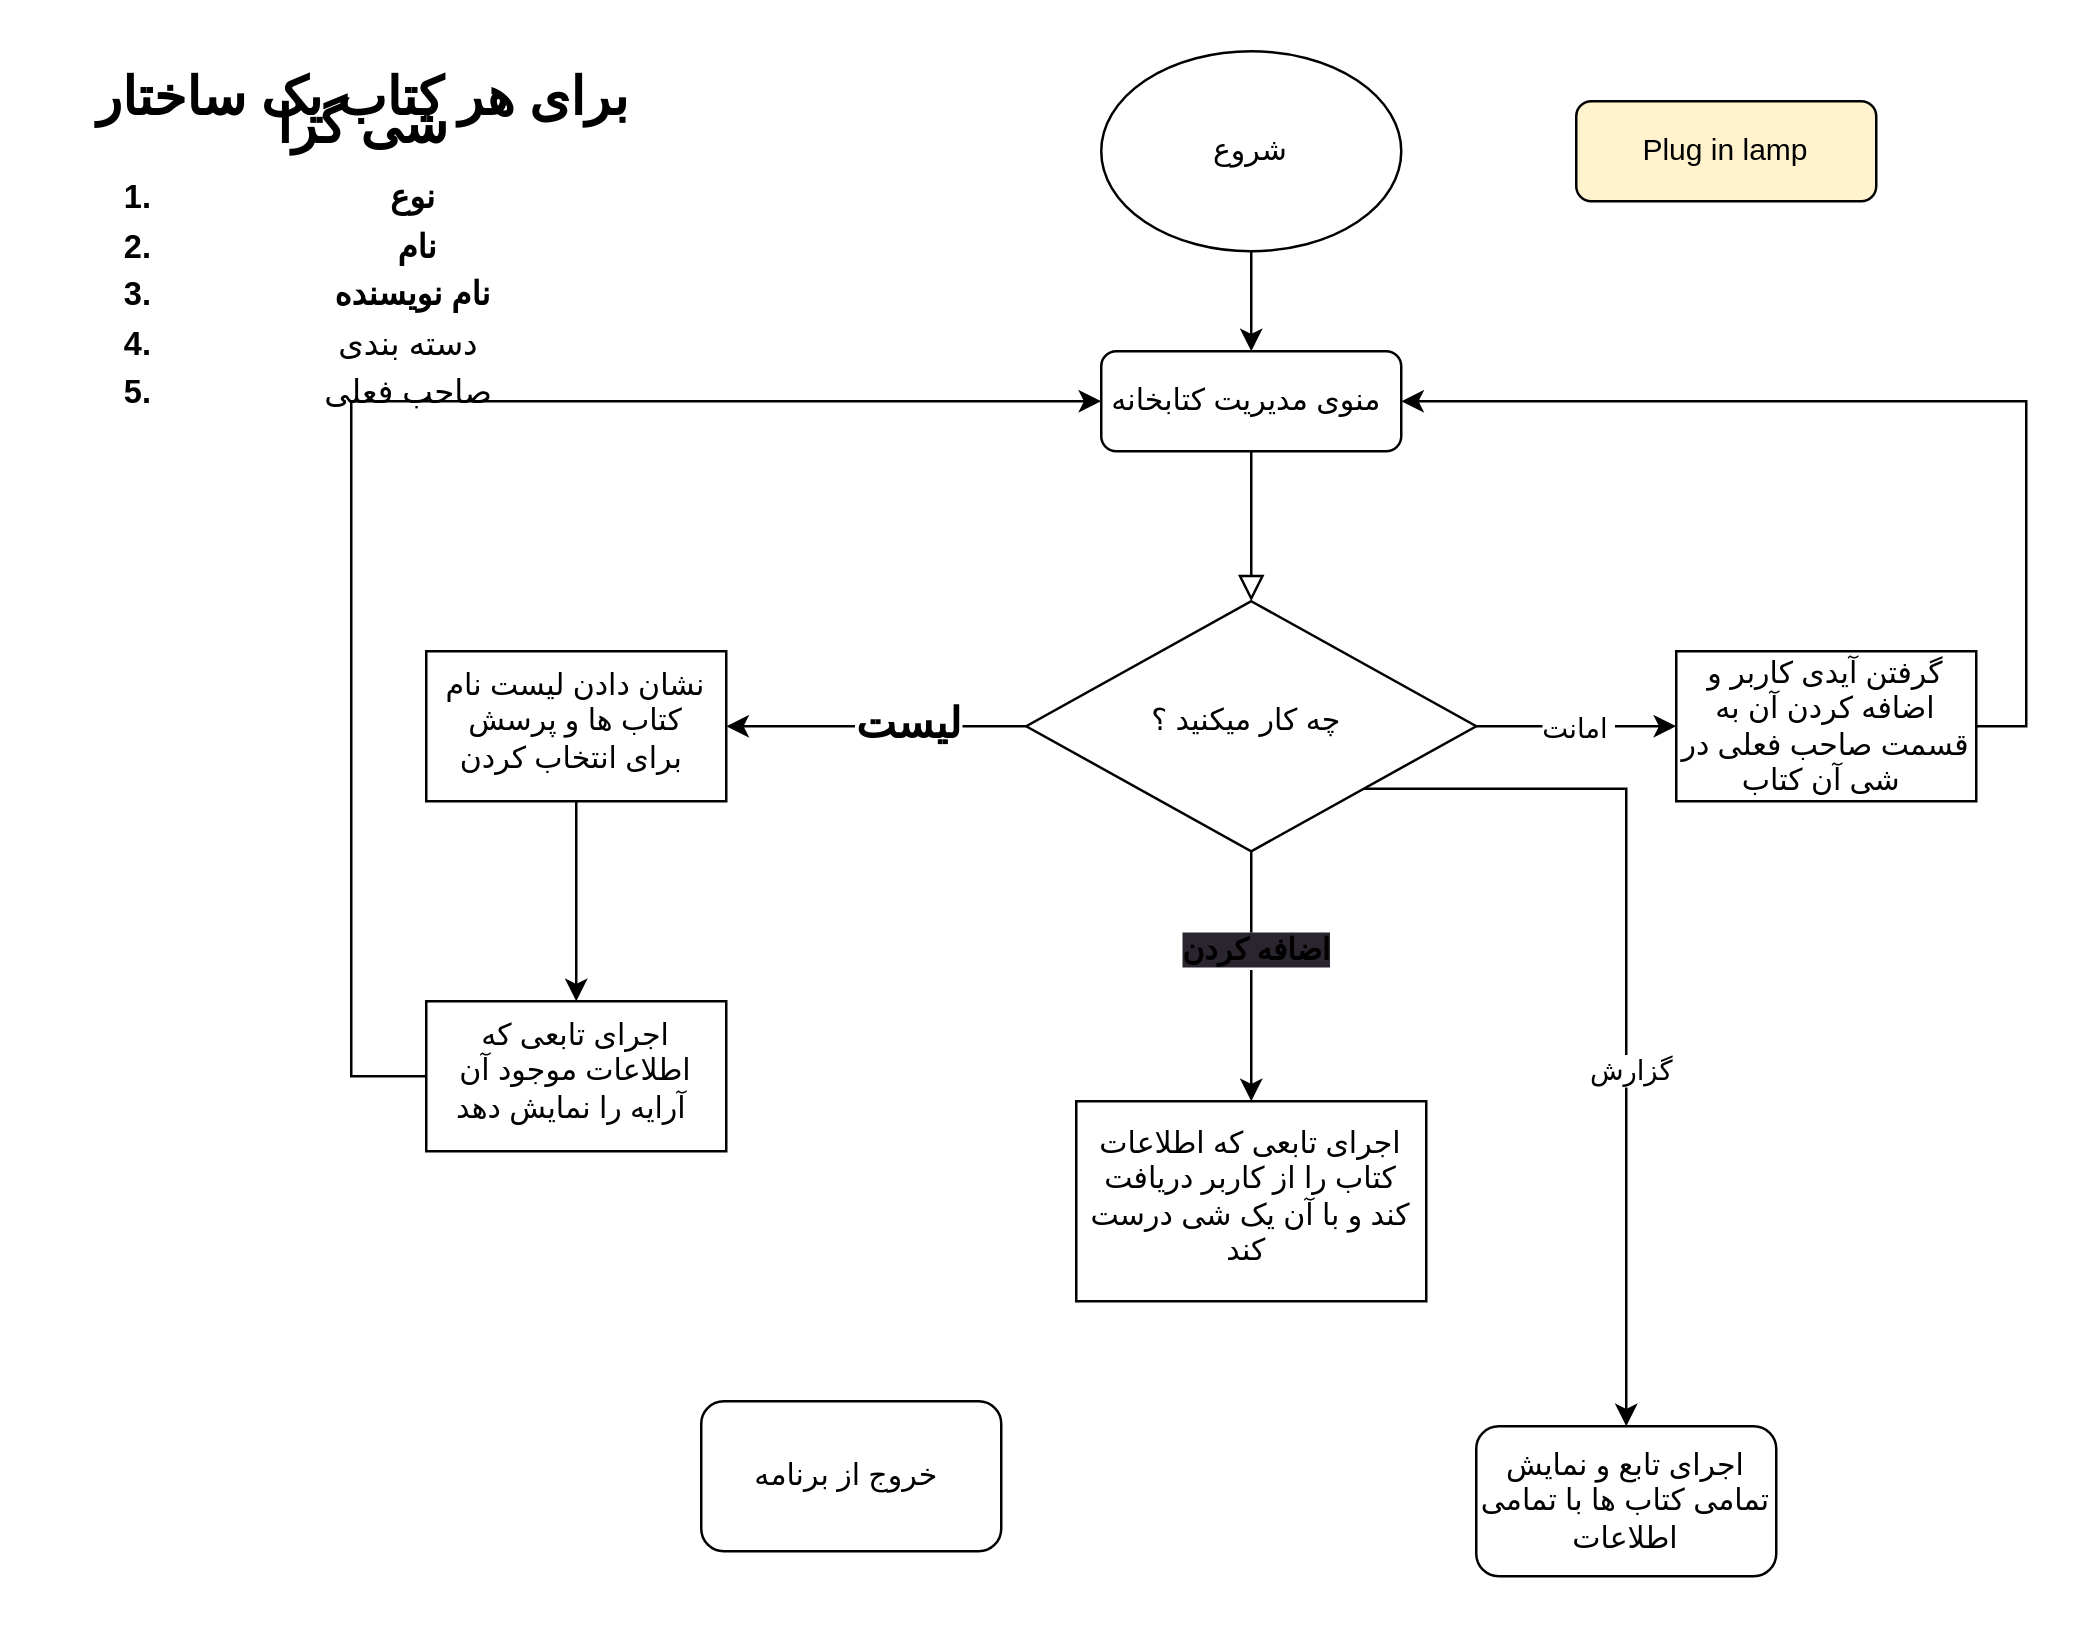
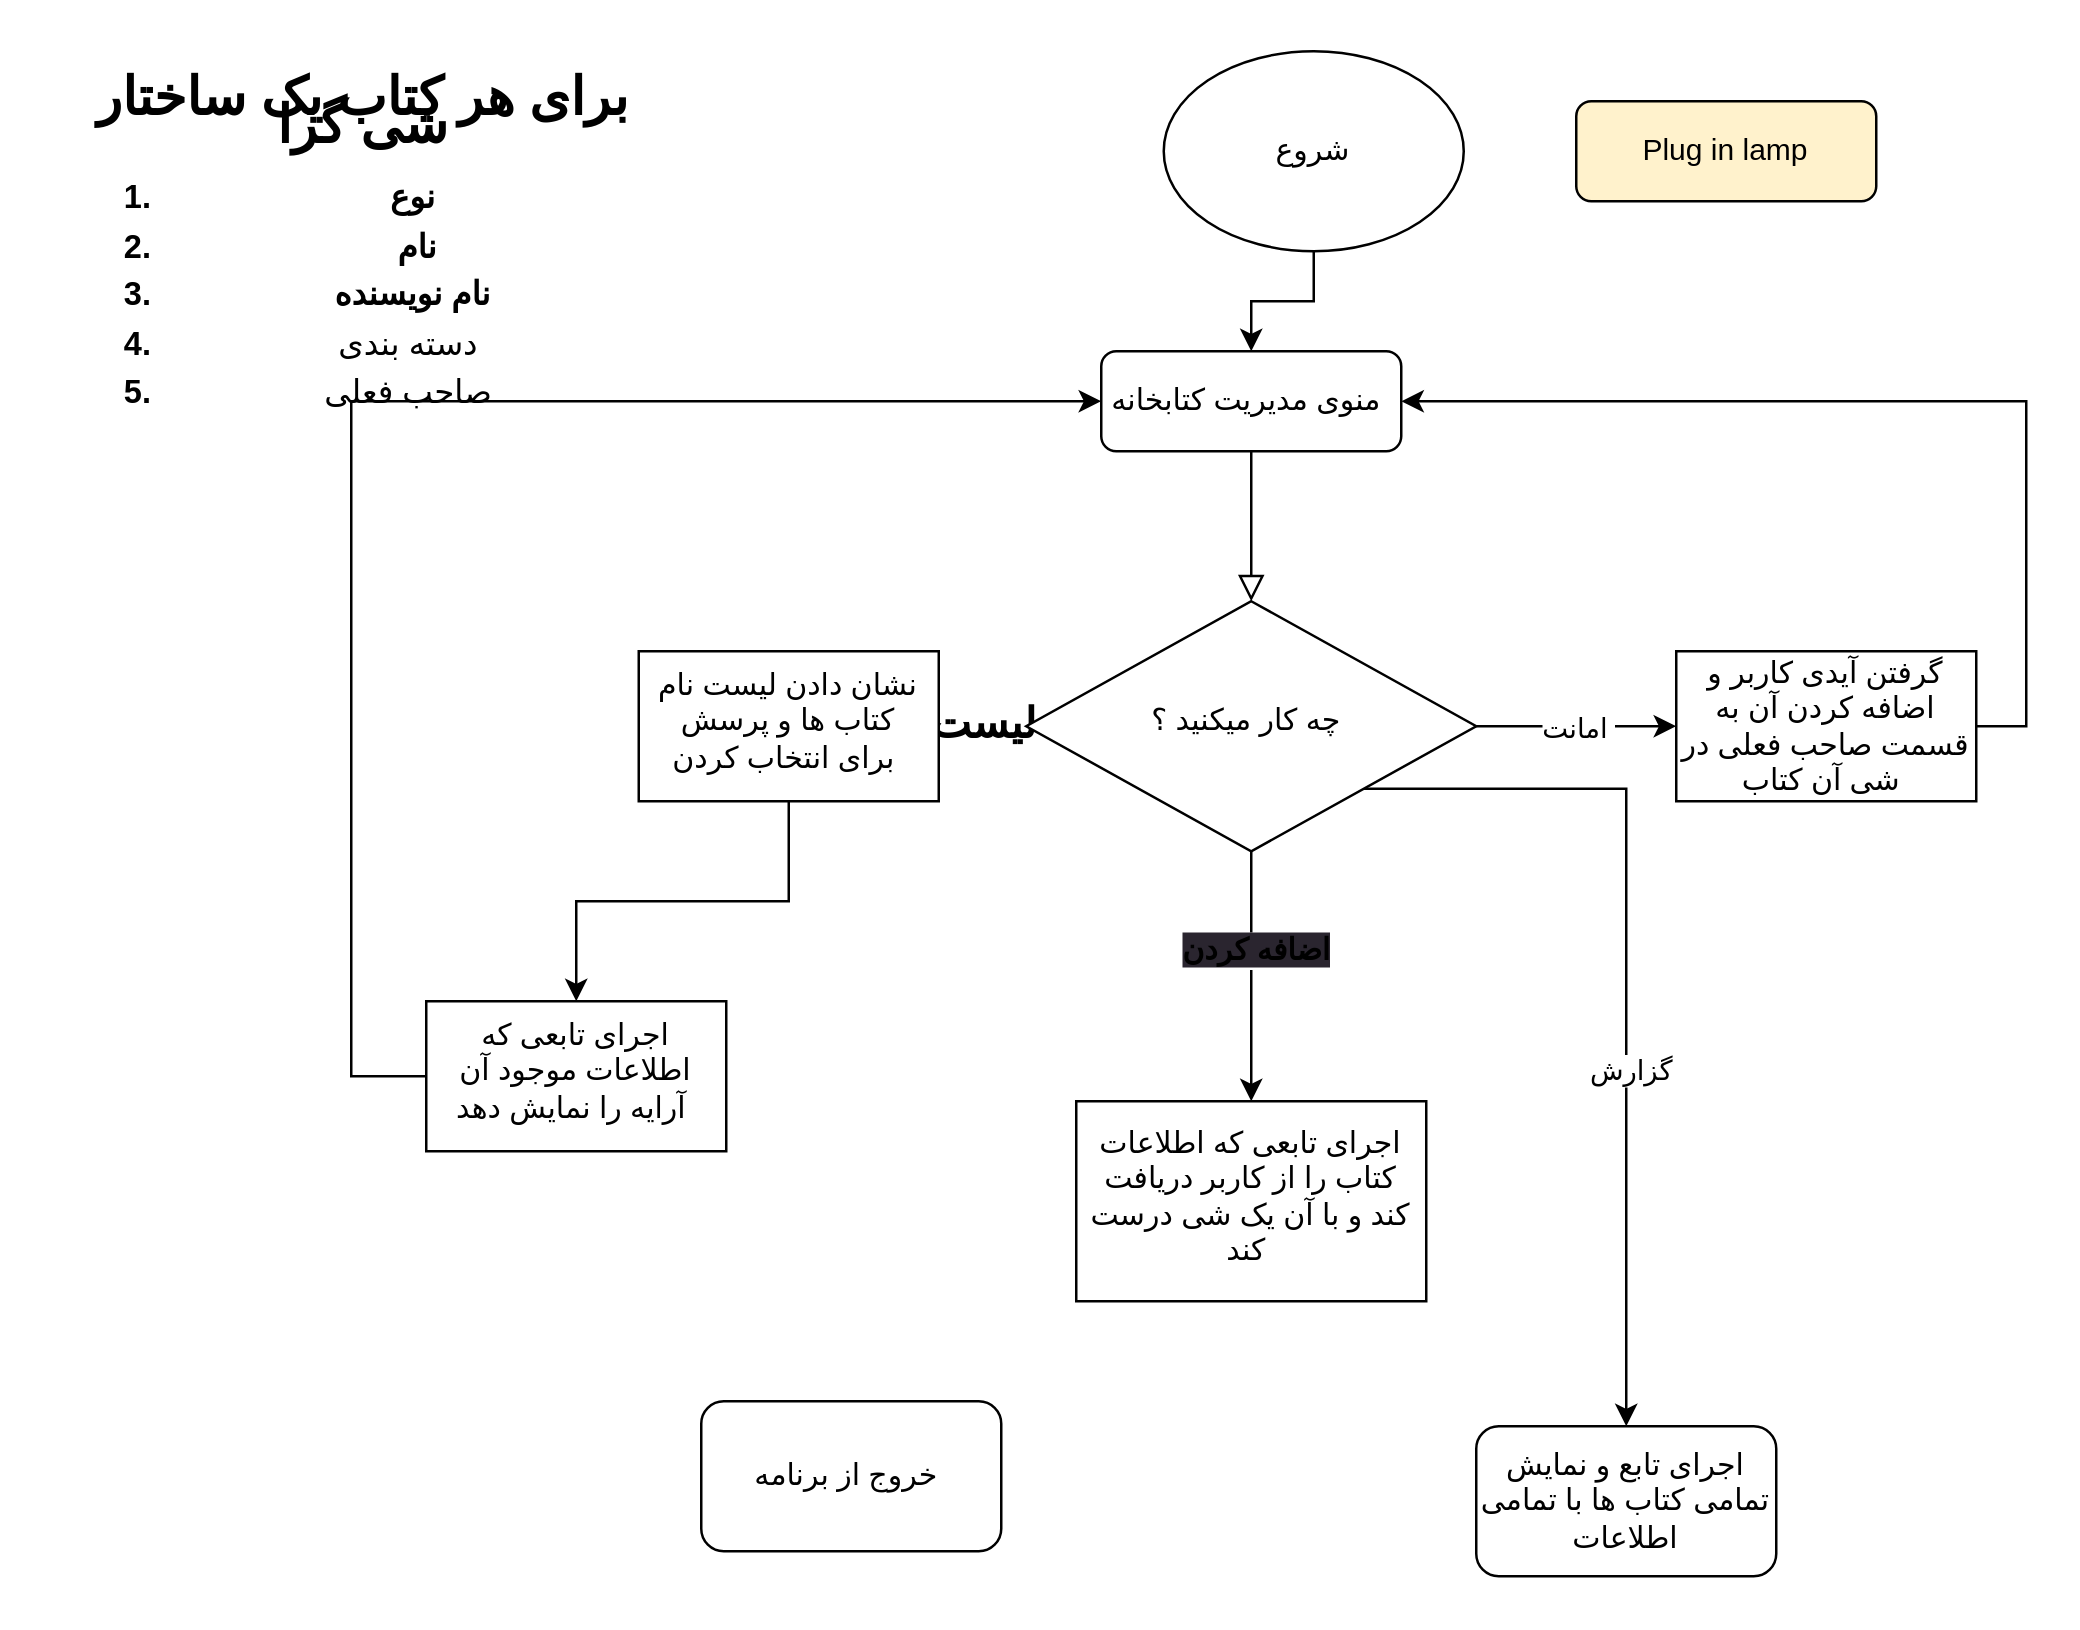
node "شروع": moved (1251, 151) -> (1314, 151)
node "نشان دادن لیست نام کتاب ها و پرسش برای انتخاب کردن": moved (576, 726) -> (789, 726)
